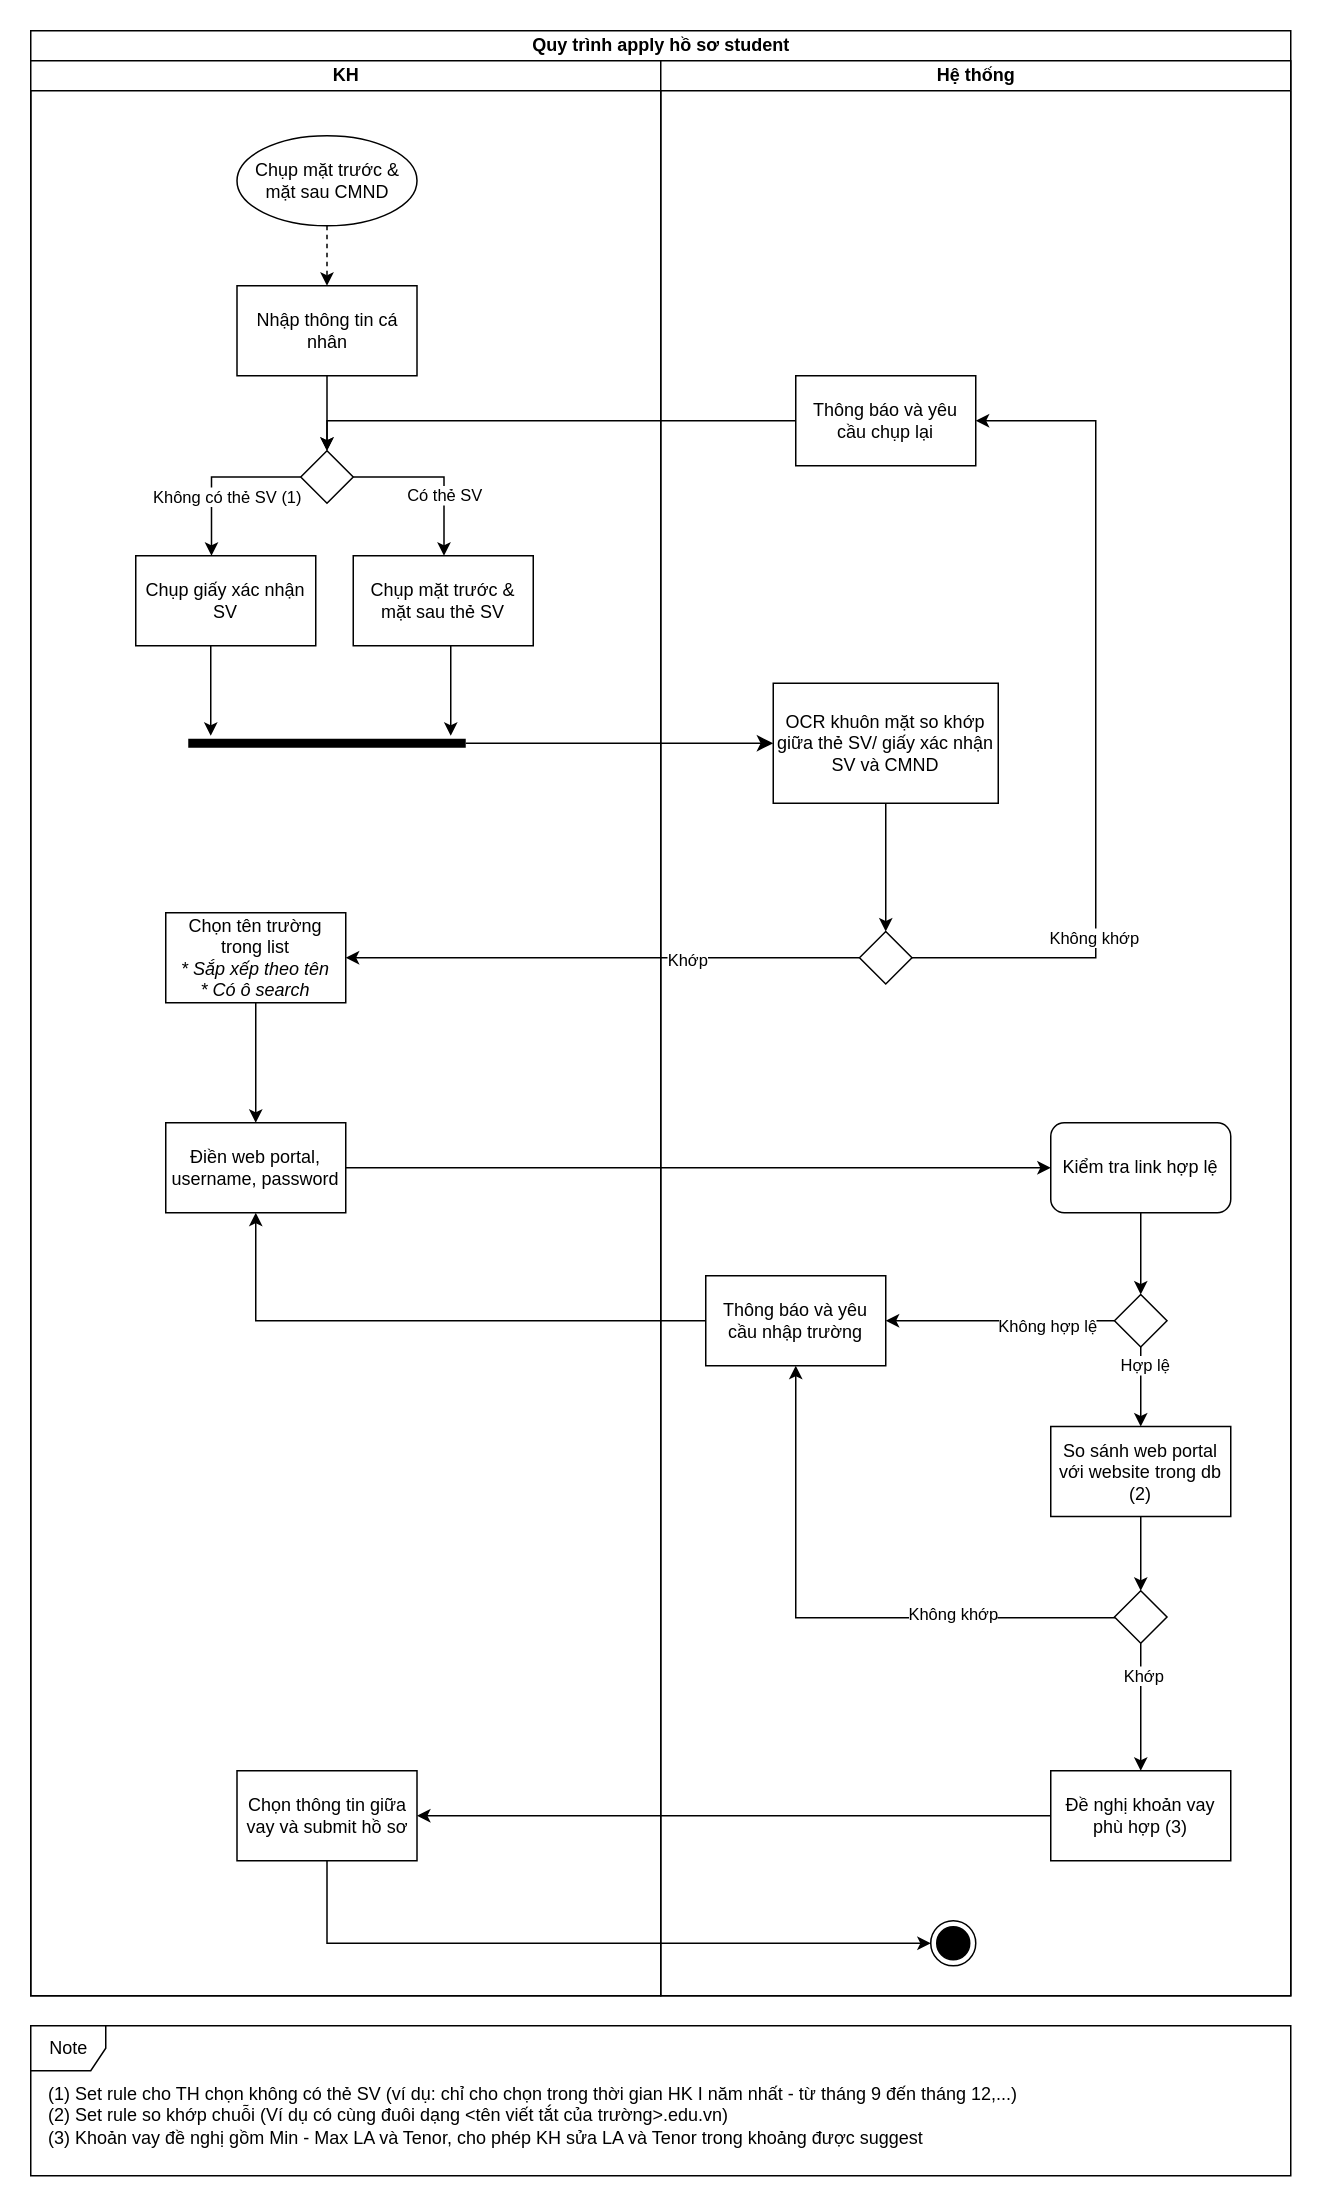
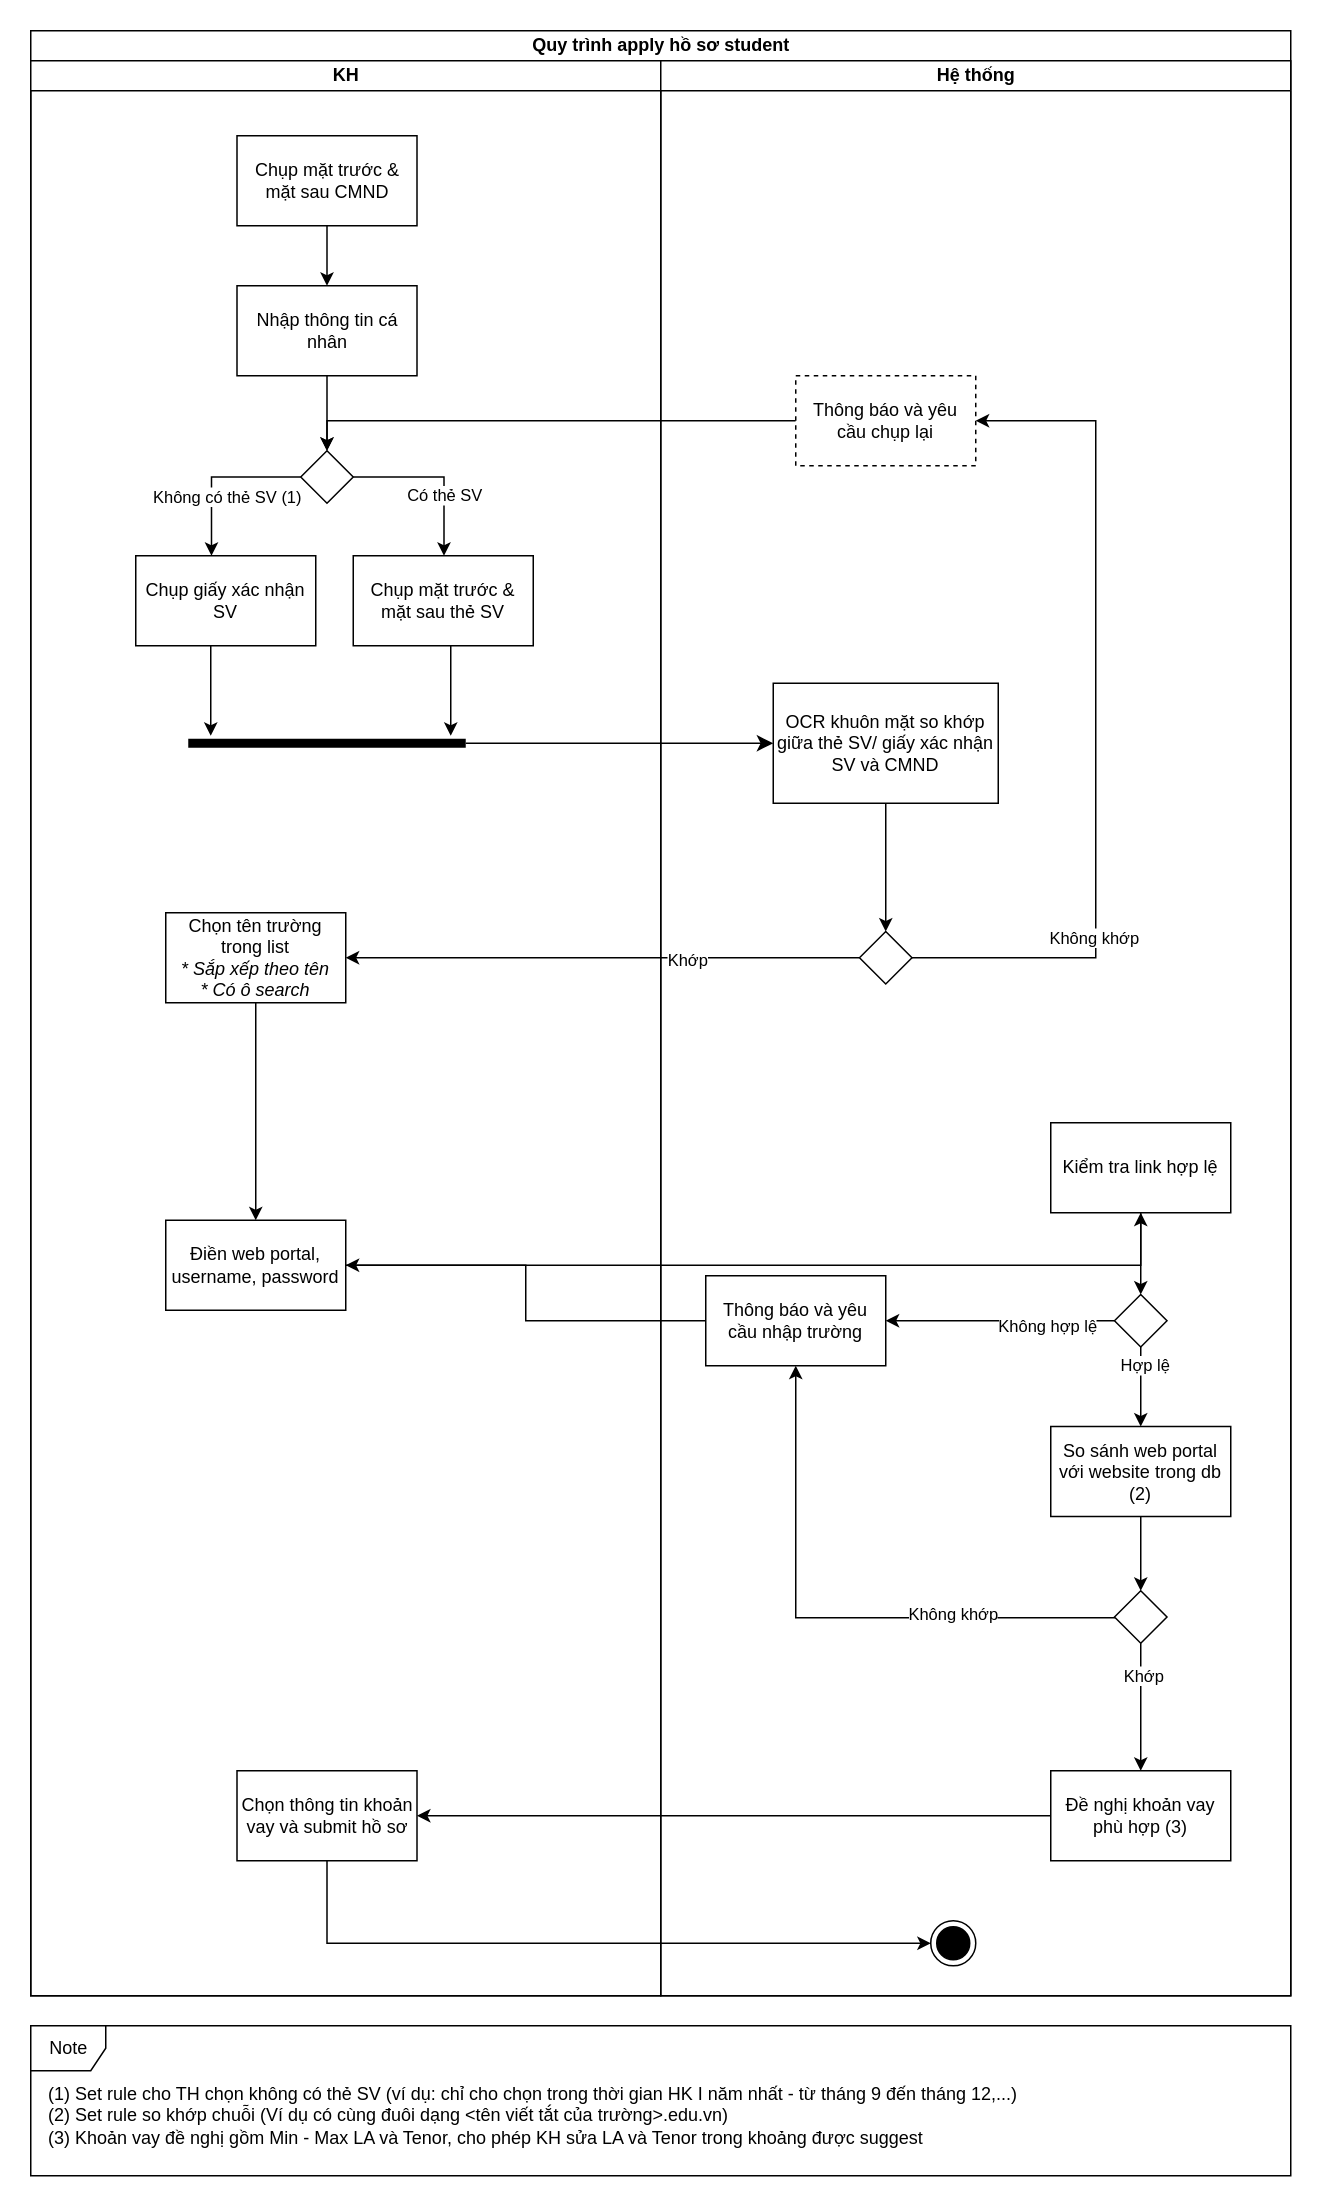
node "Chụp mặt trước & mặt sau CMND": shape ellipse -> rectangle
edge "Chụp mặt trước & mặt sau CMND" -> "Nhập thông tin cá nhân": style dashed -> solid
node "Thông báo và yêu cầu chụp lại": style solid -> dashed
node "Điền web portal, username, password": moved (256, 1168) -> (256, 1265)
node "Kiểm tra link hợp lệ": shape rounded rectangle -> rectangle
node "Chọn thông tin giữa vay và submit hồ sơ": label "Chọn thông tin giữa vay và submit hồ sơ" -> "Chọn thông tin khoản vay và submit hồ sơ"
